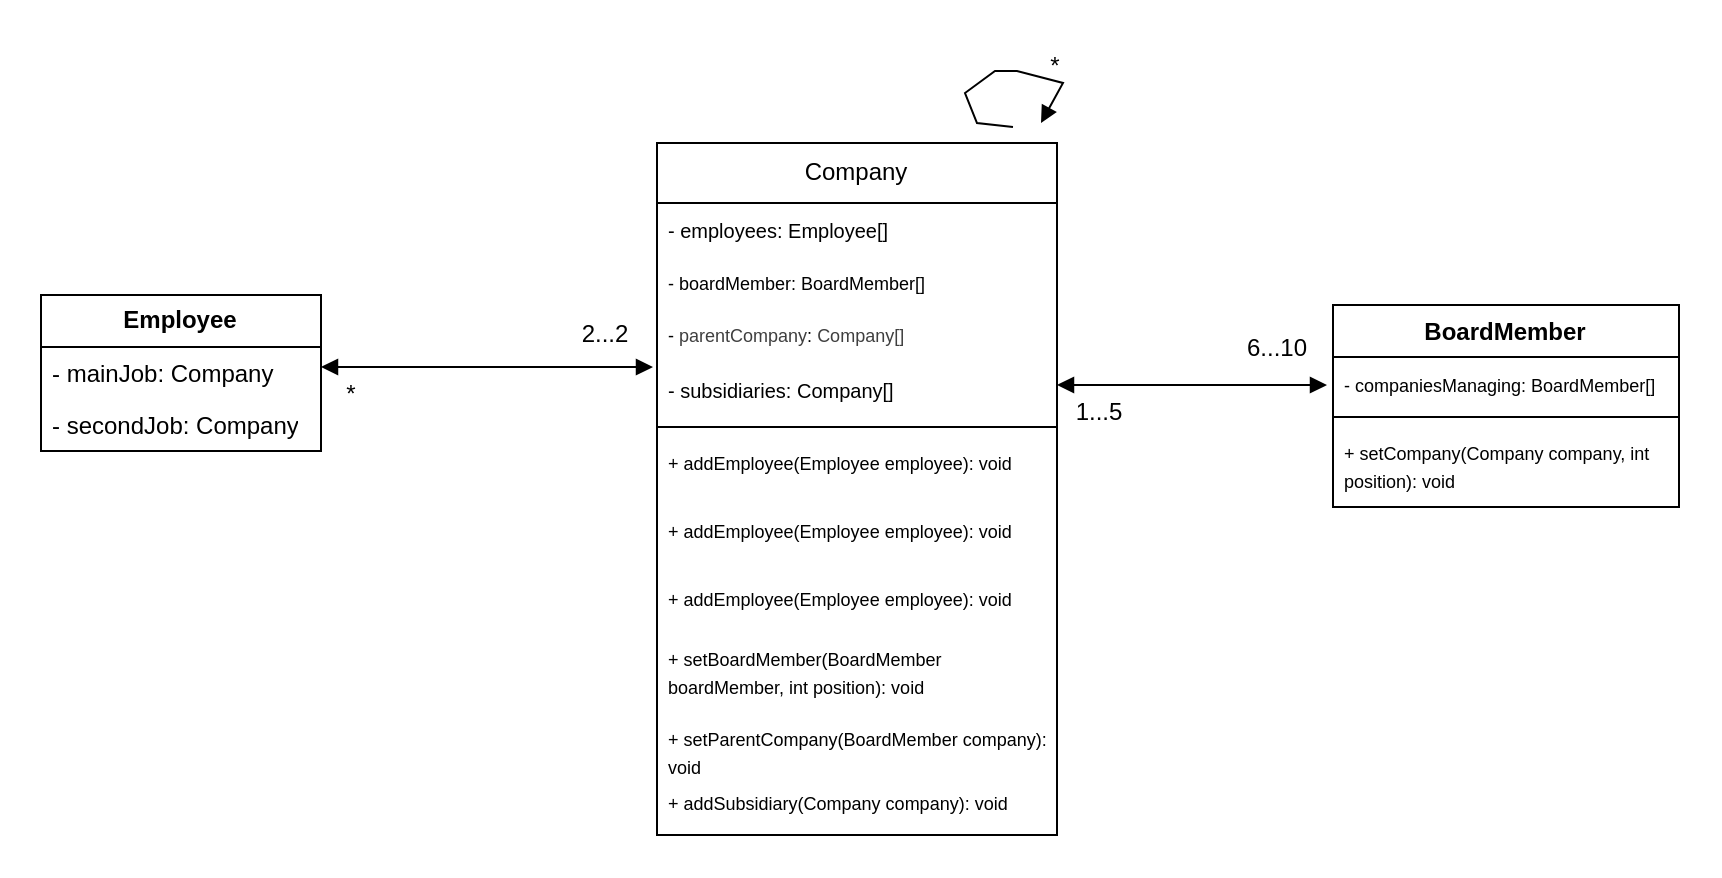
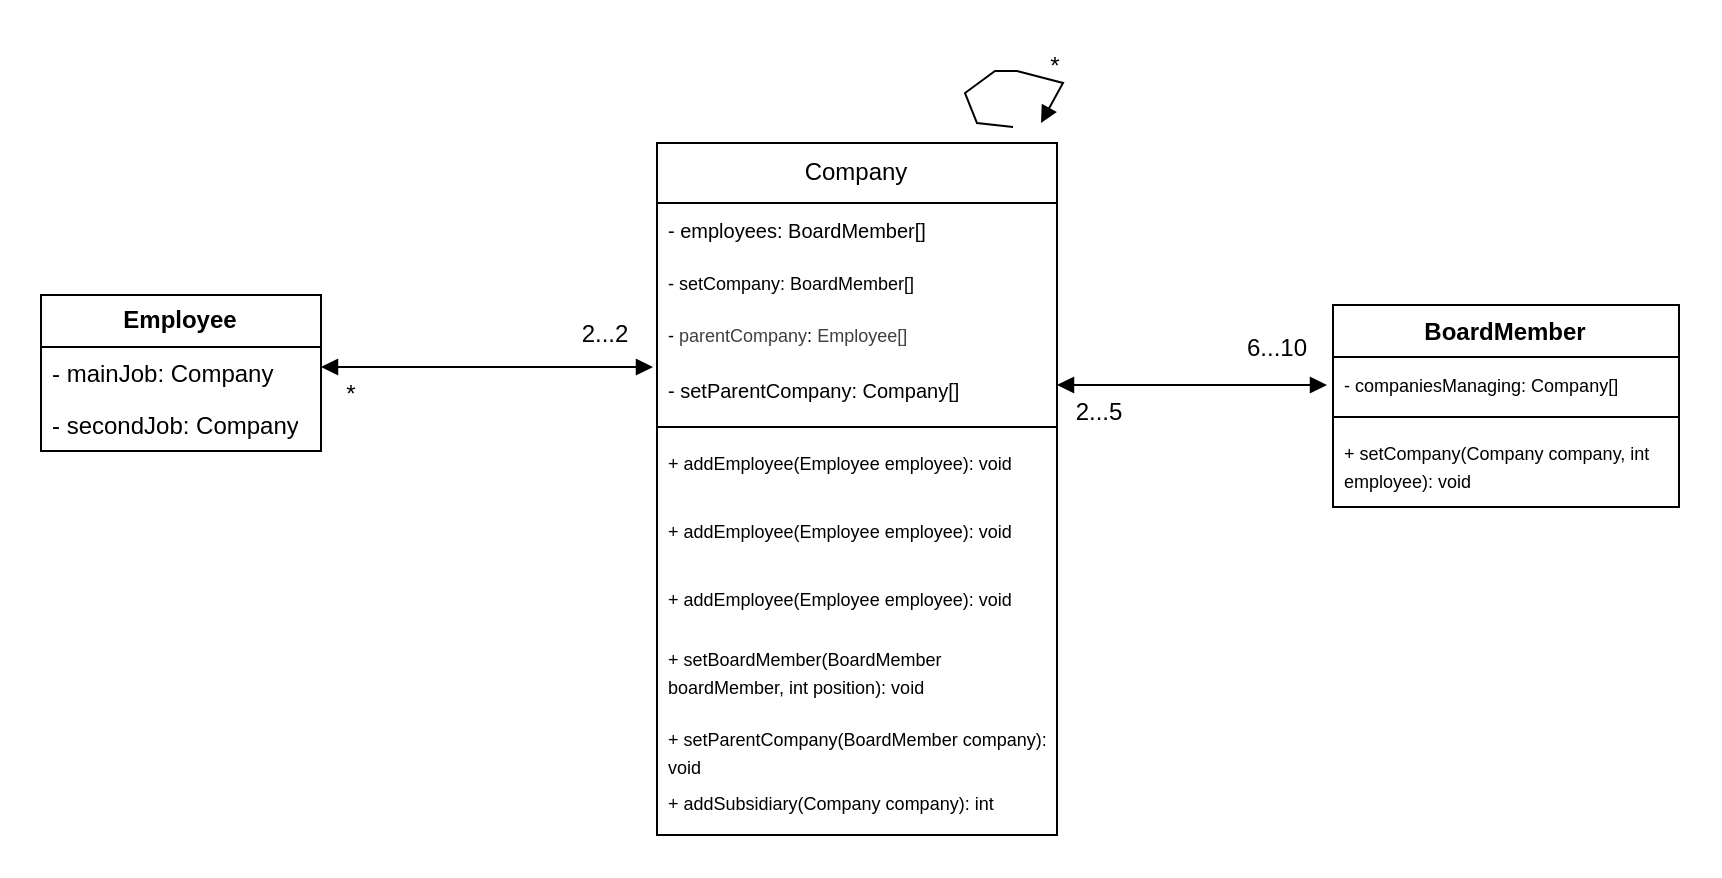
node "- employees: Employee[]": label "- employees: Employee[]" -> "- employees: BoardMember[]"
node "- boardMember: BoardMember[]": label "- boardMember: BoardMember[]" -> "- setCompany: BoardMember[]"
node "- parentCompany: Company[]": label "- parentCompany: Company[]" -> "- parentCompany: Employee[]"
node "- subsidiaries: Company[]": label "- subsidiaries: Company[]" -> "- setParentCompany: Company[]"
node "- companiesManaging: BoardMember[]": label "- companiesManaging: BoardMember[]" -> "- companiesManaging: Company[]"
node "1...5": label "1...5" -> "2...5"
node "+ setCompany(Company company, int position): void": label "+ setCompany(Company company, int position): void" -> "+ setCompany(Company company, int employee): void"
node "+ addSubsidiary(Company company): void": label "+ addSubsidiary(Company company): void" -> "+ addSubsidiary(Company company): int"
